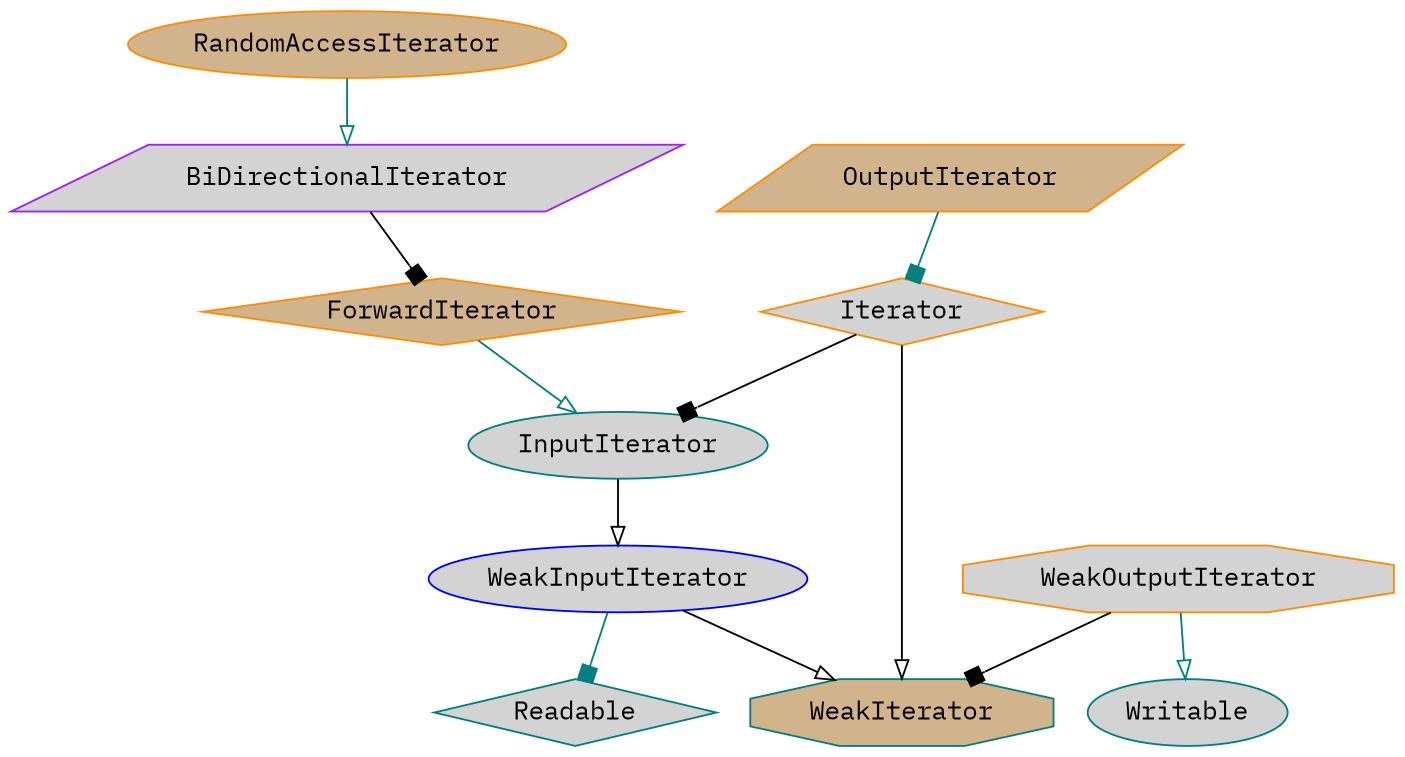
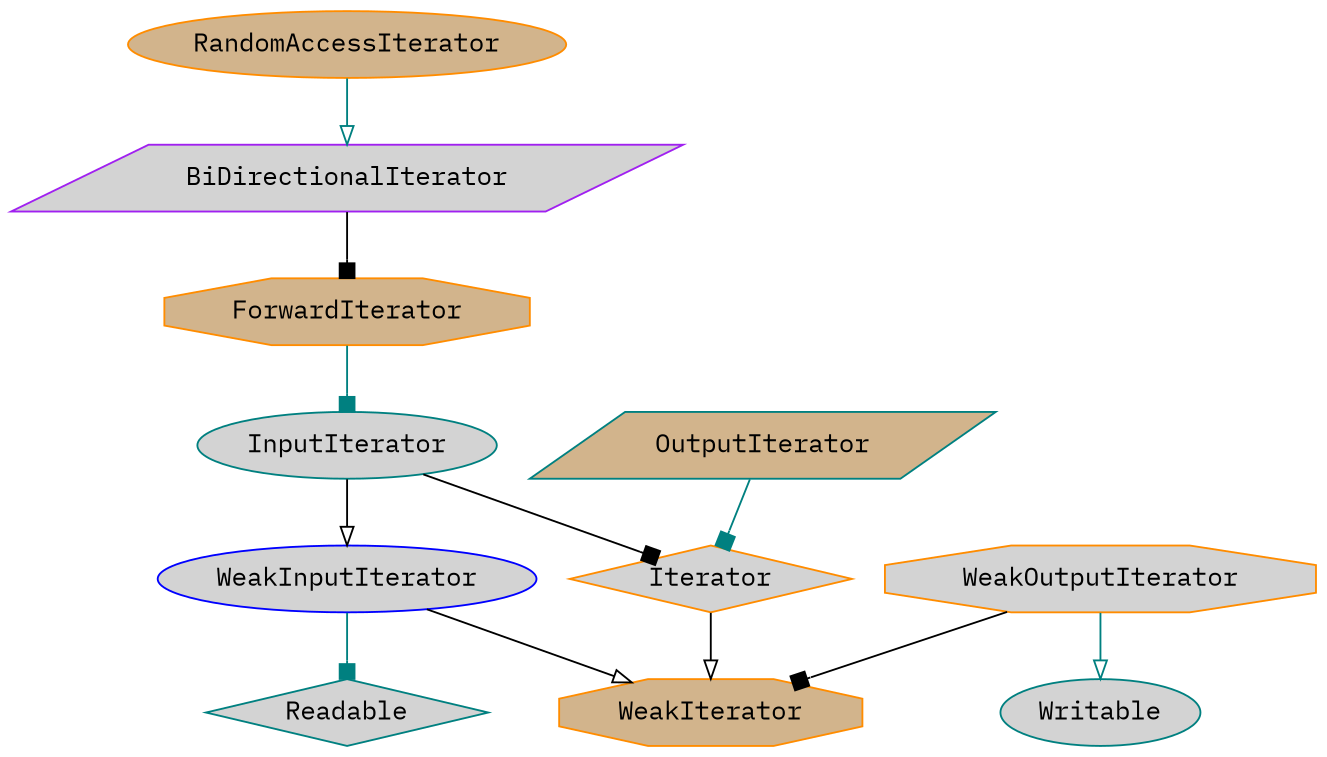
node "OutputIterator": color darkorange -> teal
node "ForwardIterator": shape diamond -> octagon
edge "ForwardIterator" -> "InputIterator": arrowhead onormal -> box
edge "Iterator" -> "InputIterator": reversed
node "WeakIterator": color teal -> darkorange
